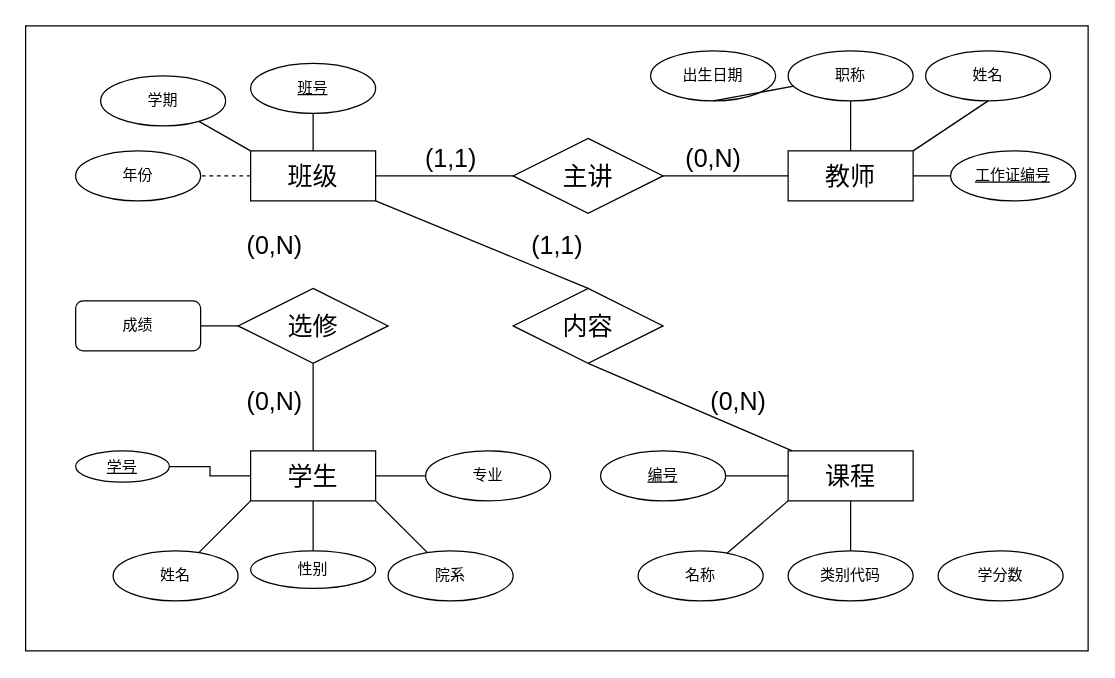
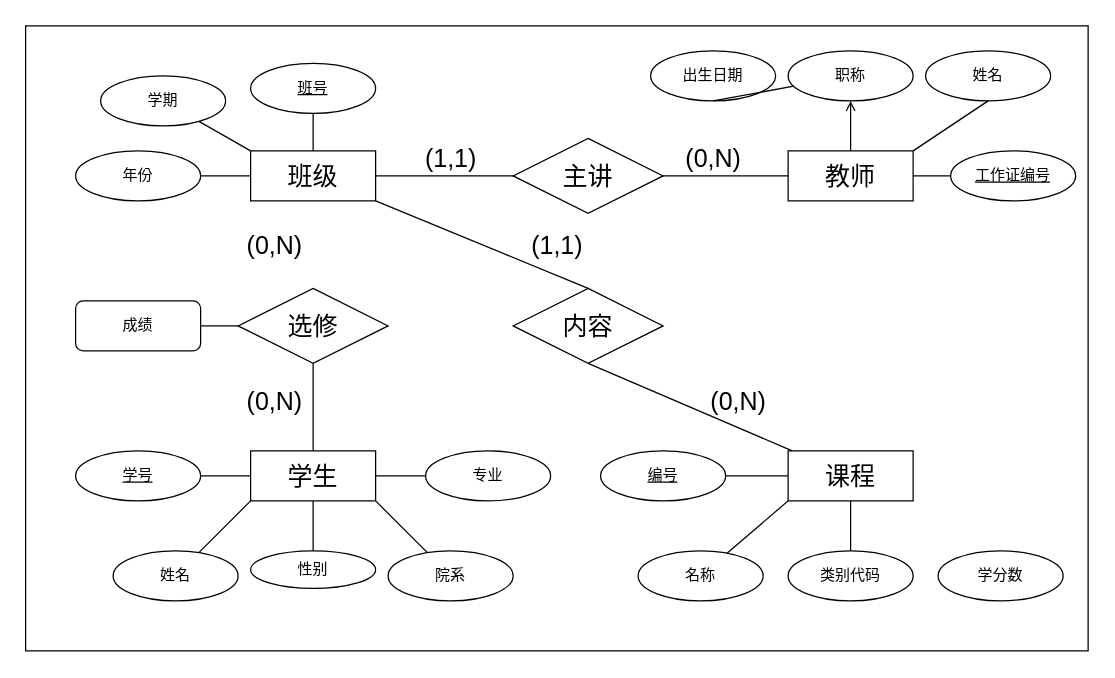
edge "职称" -- "教师": arrowhead none -> open
edge "年份" -- "班级": style dashed -> solid
node "学号": size 94x31 -> 125x50
